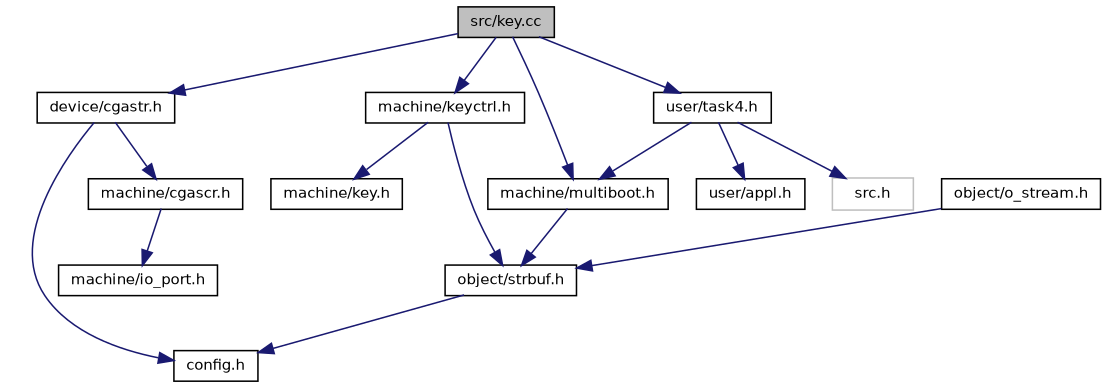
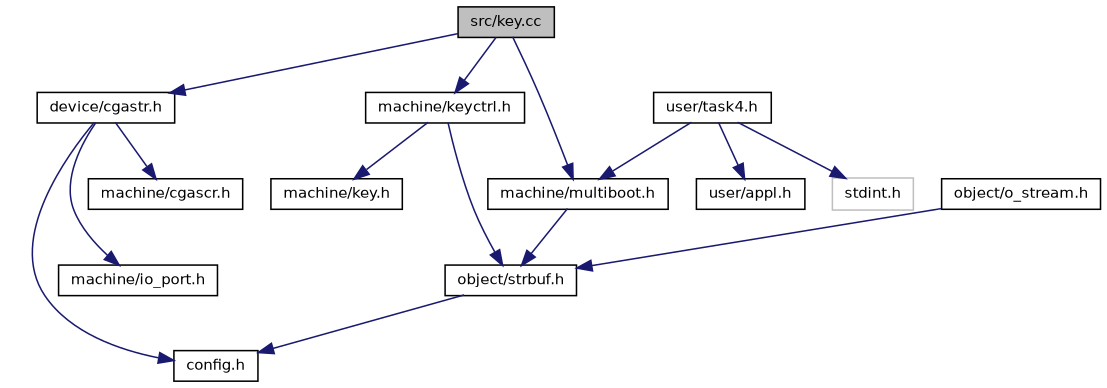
edge "src/key.cc" -> "user/task4.h": removed
node "src.h": label "src.h" -> "stdint.h"
edge "machine/cgascr.h" -> "machine/io_port.h": now "device/cgastr.h" -> "machine/io_port.h"
